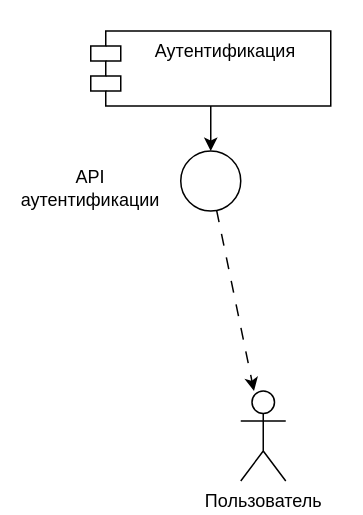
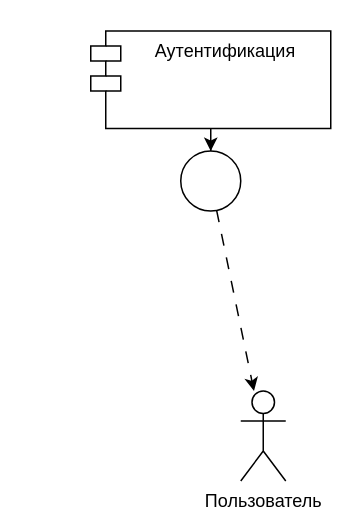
node "Аутентификация": size 240x75 -> 240x98
node "API аутентификации": removed
